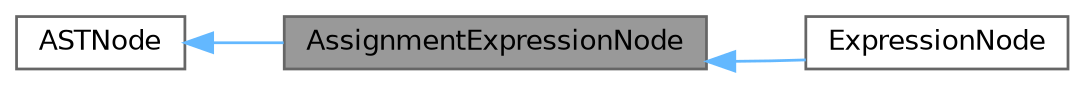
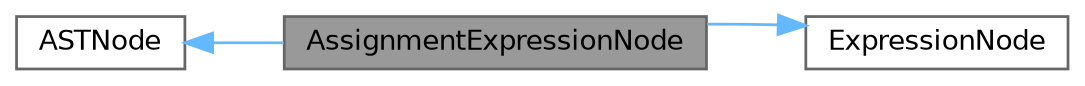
edge "ExpressionNode" -> "AssignmentExpressionNode": reversed
